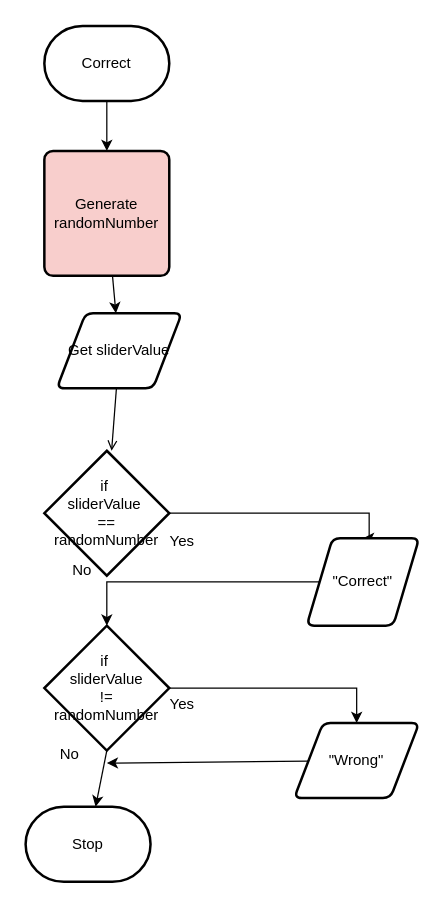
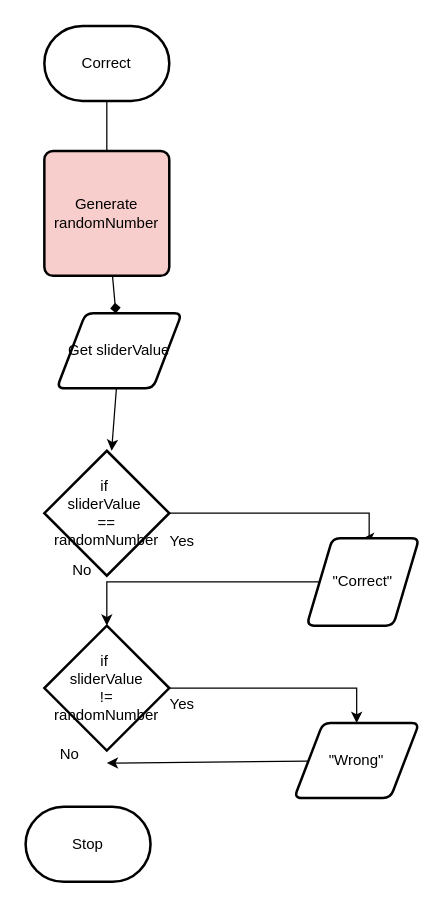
edge "Correct" -> "Generate randomNumber": arrowhead classic -> none
edge "Generate randomNumber" -> "Get sliderValue": arrowhead classic -> diamond
edge "Get sliderValue" -> "if sliderValue == randomNumber": arrowhead open -> classic
edge "if sliderValue != randomNumber" -> "Stop": removed
